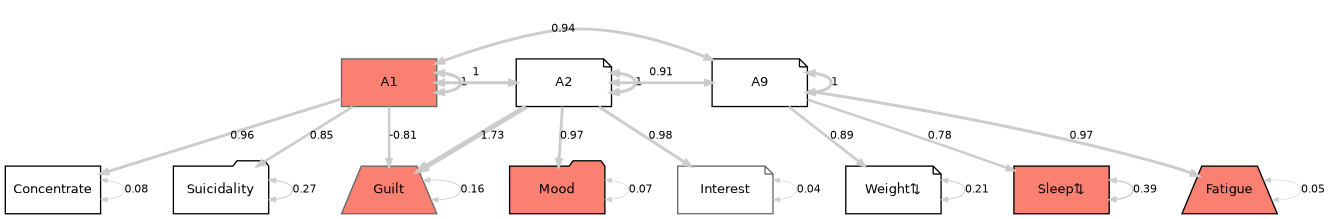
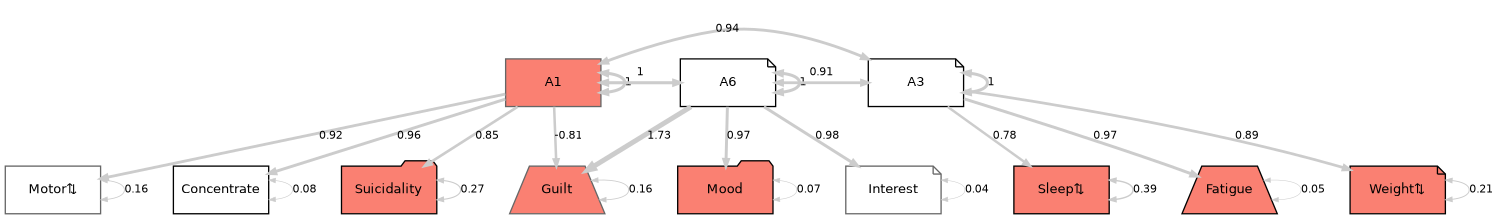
node "A2": label "A2" -> "A6"
node "A9": label "A9" -> "A3"
node "Motor⇅": added
node "Suicidality": fillcolor white -> salmon
node "Weight⇅": fillcolor white -> salmon
